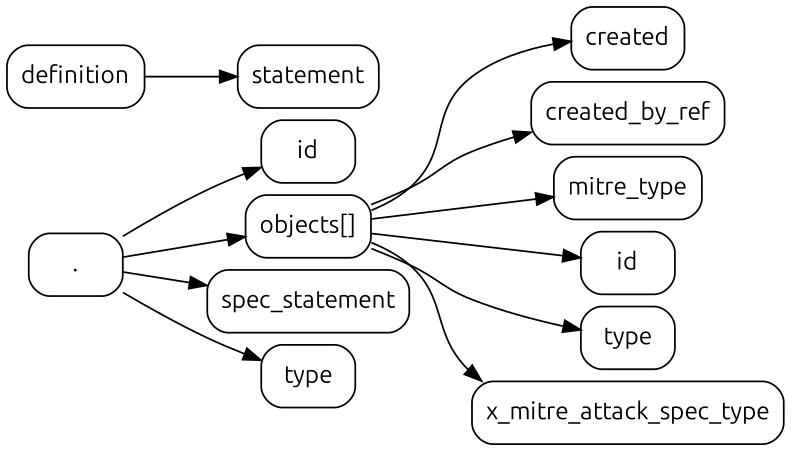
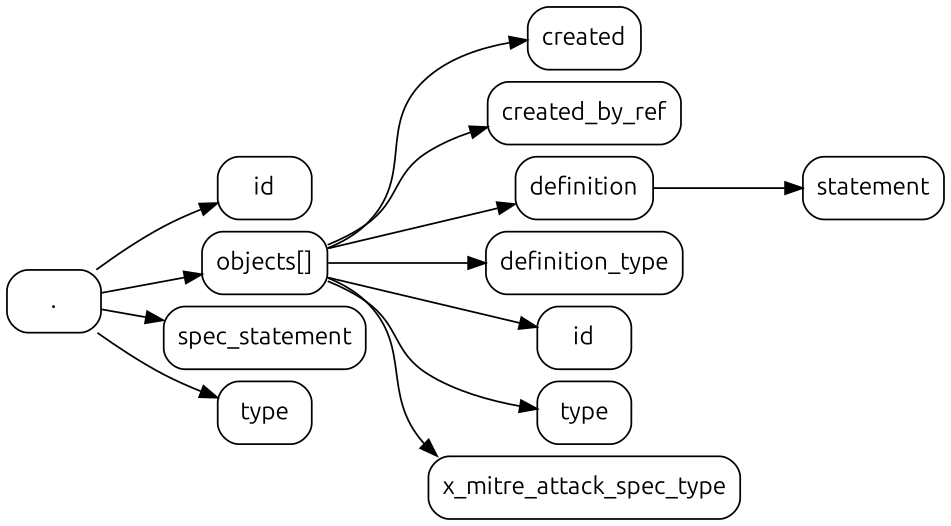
node "mitre_type": label "mitre_type" -> "definition_type"
edge "objects[]" -> "definition": added
